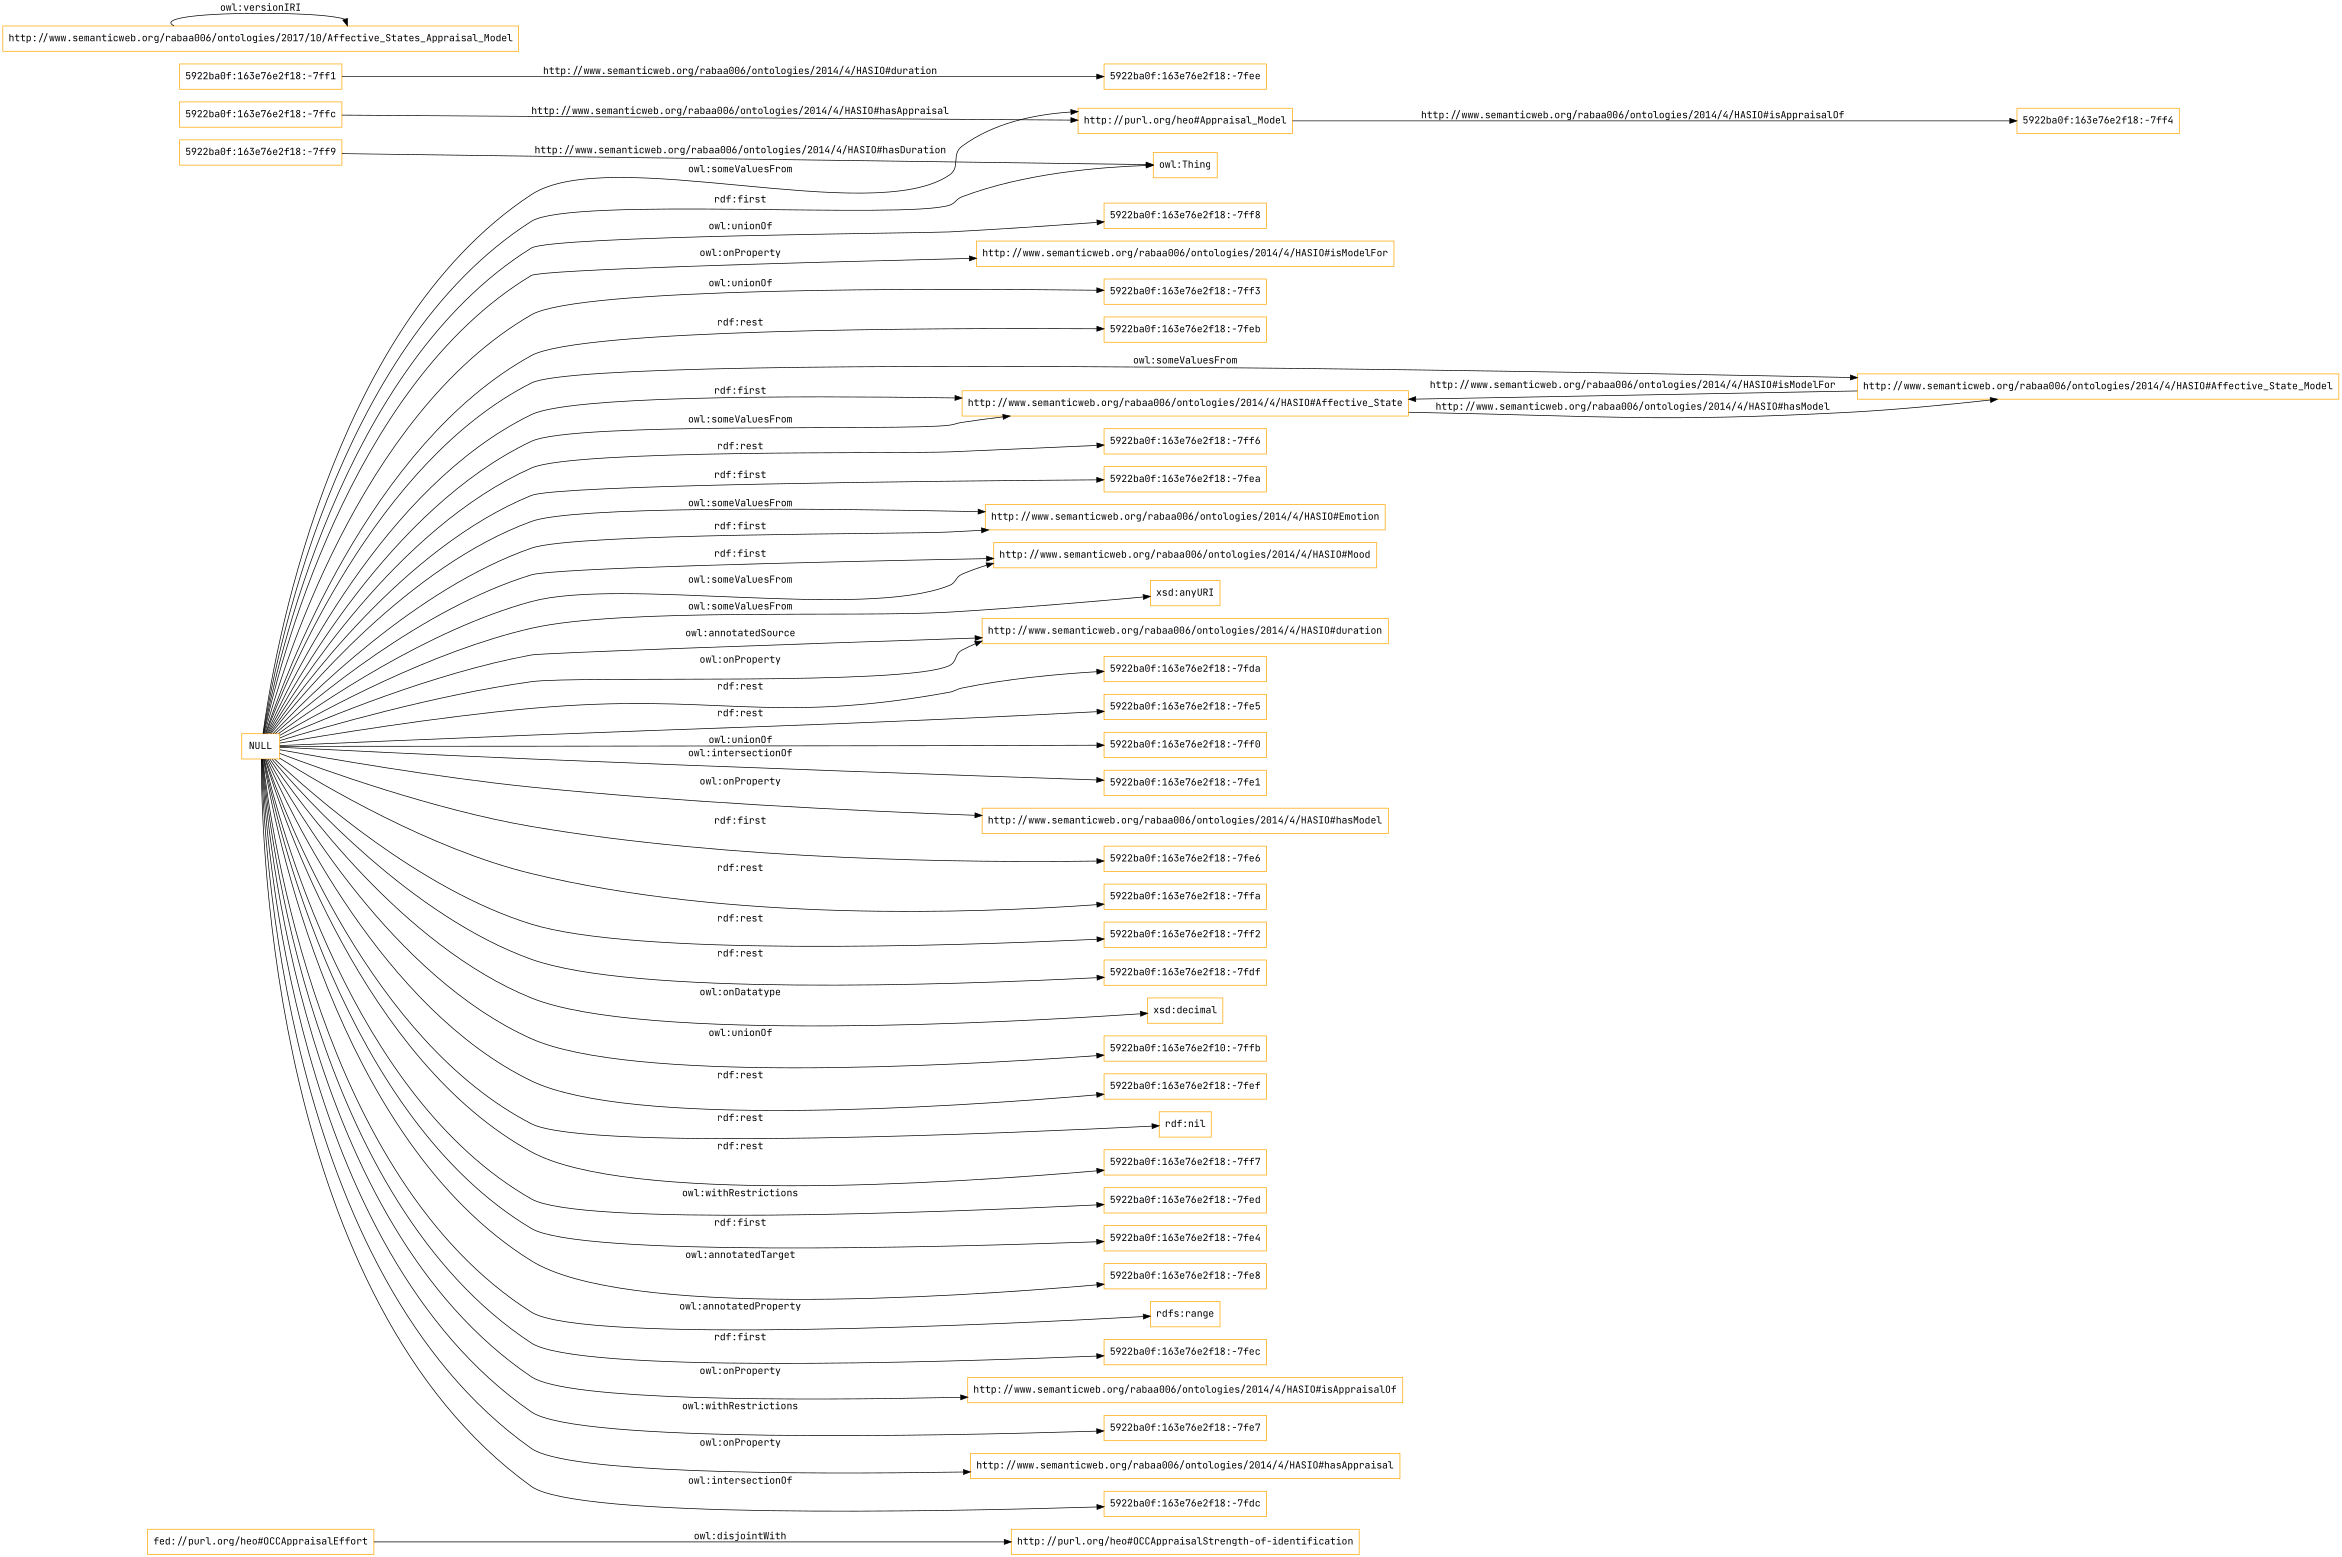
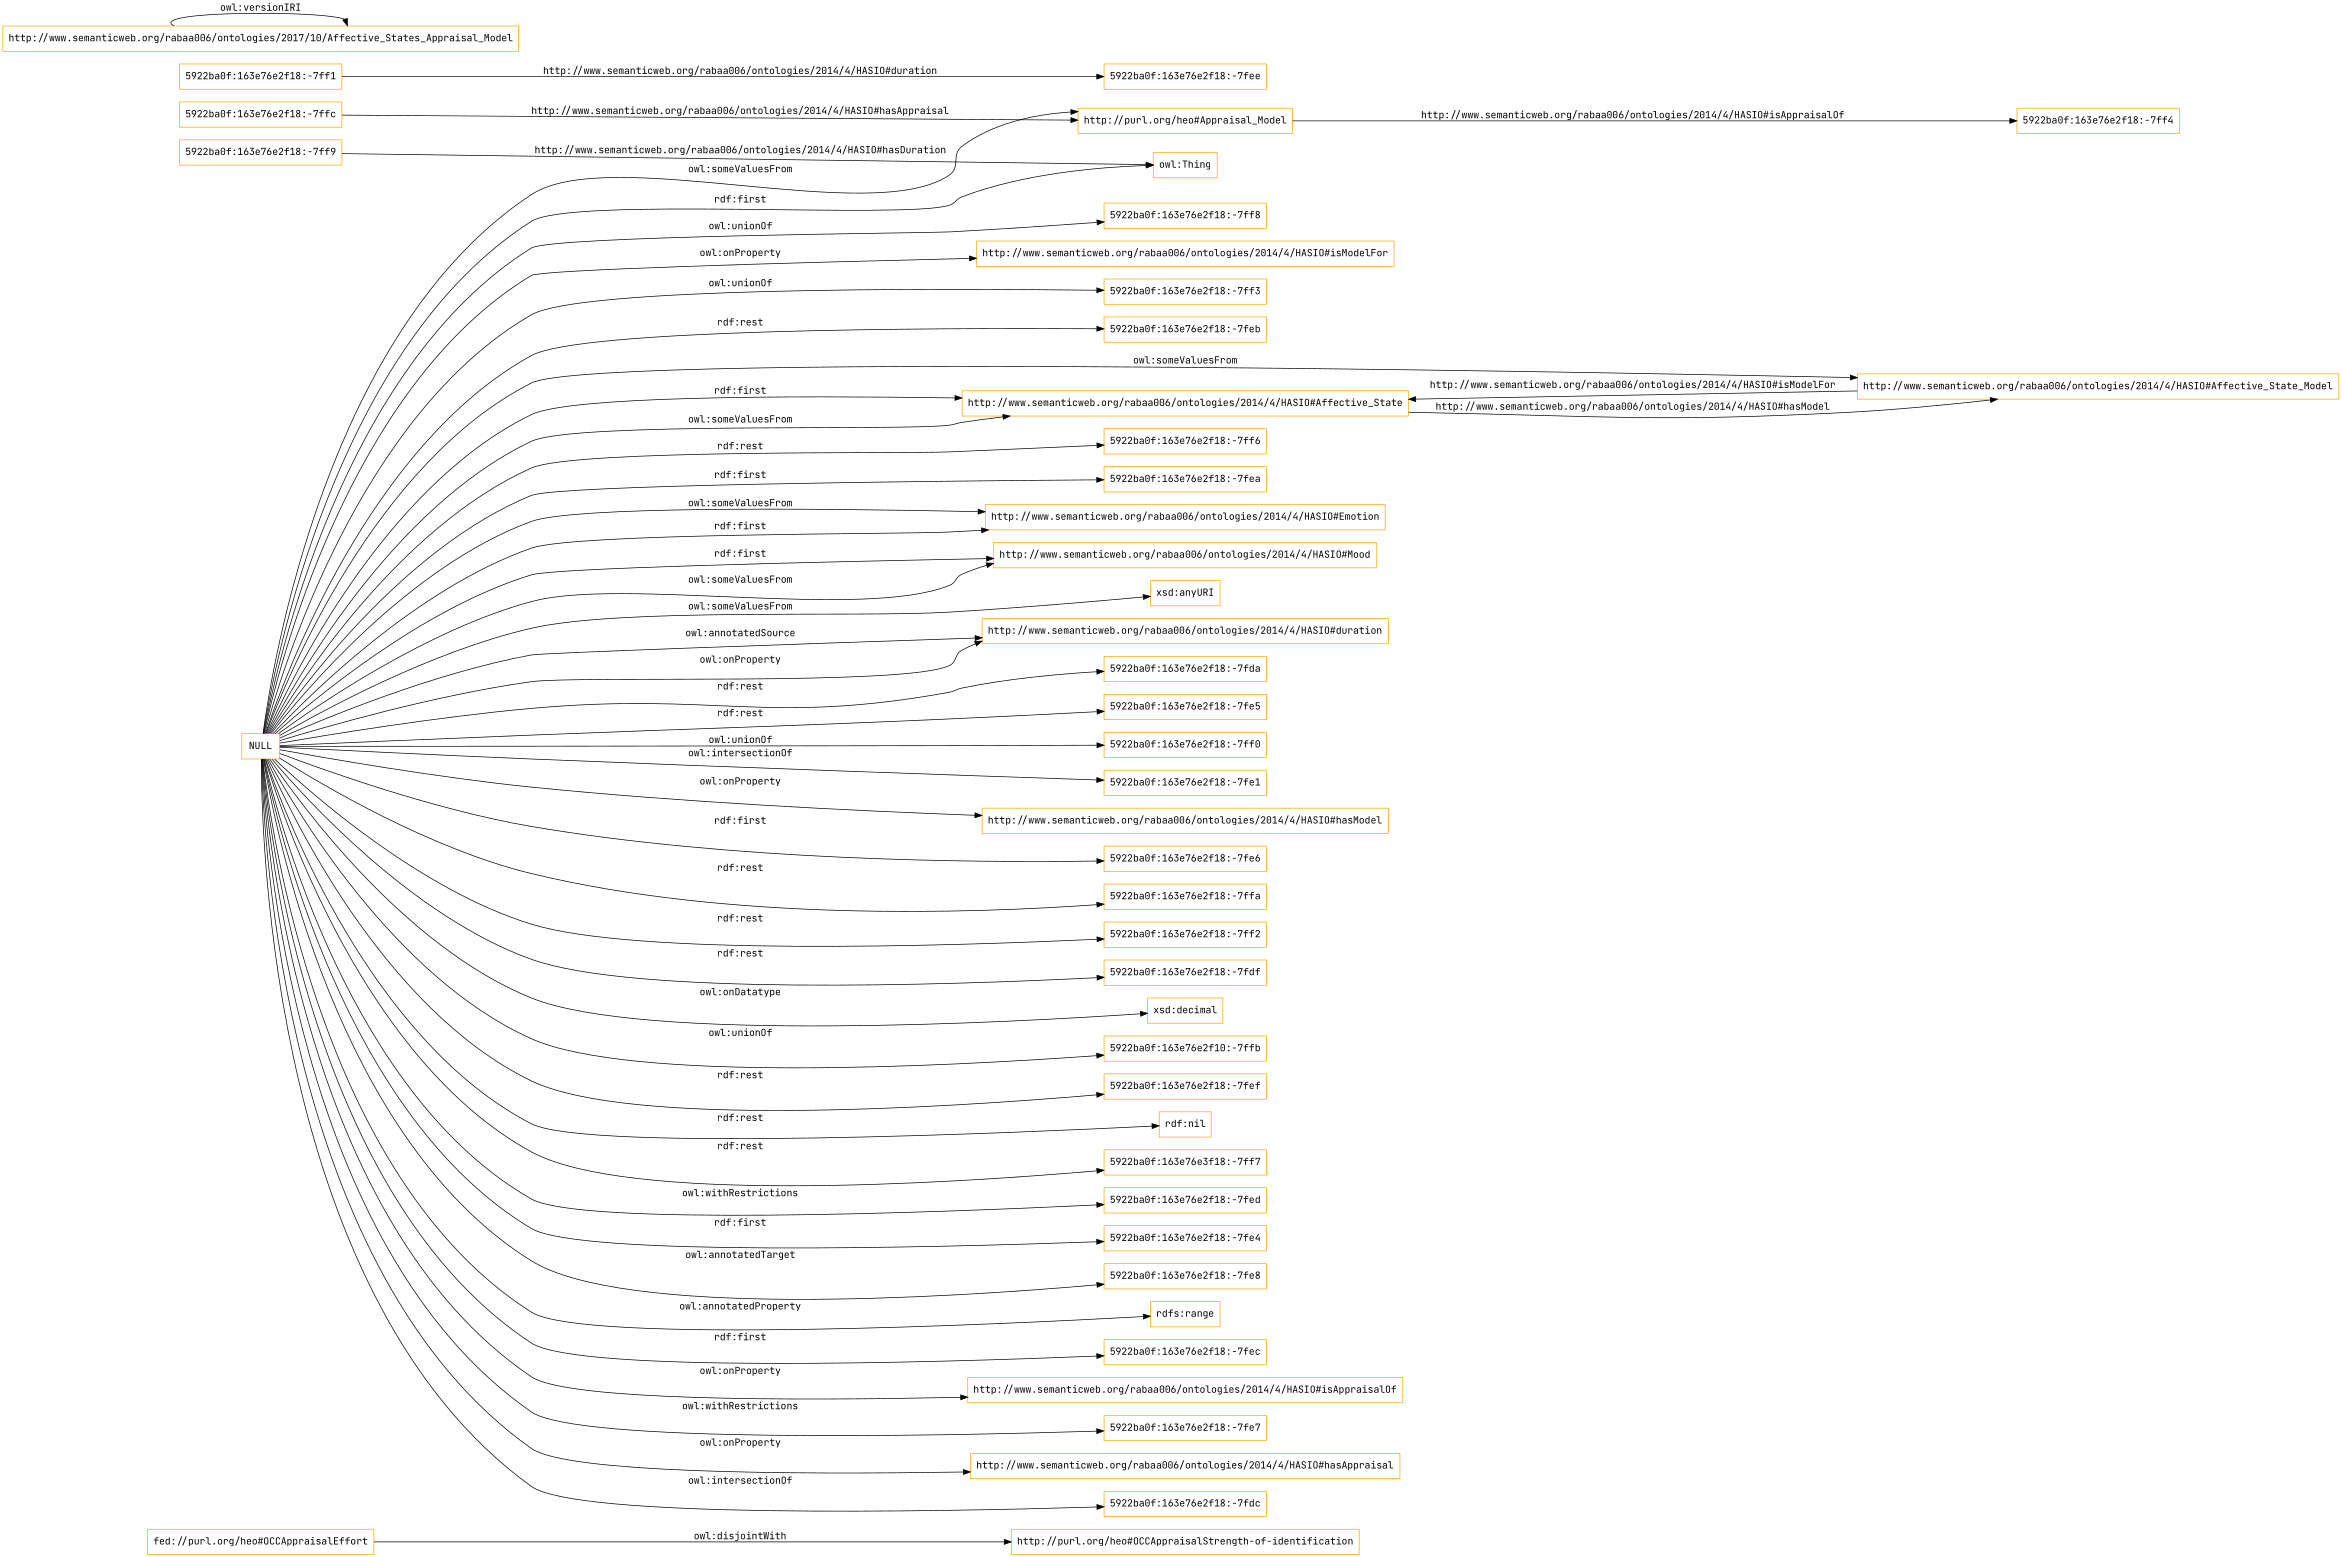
node "5922ba0f:163e76e2f18:-7ff7": label "5922ba0f:163e76e2f18:-7ff7" -> "5922ba0f:163e76e3f18:-7ff7"
